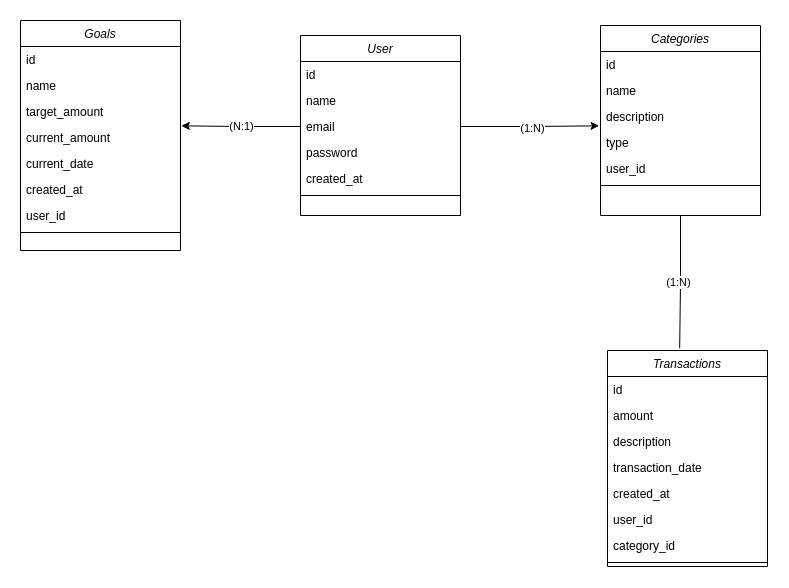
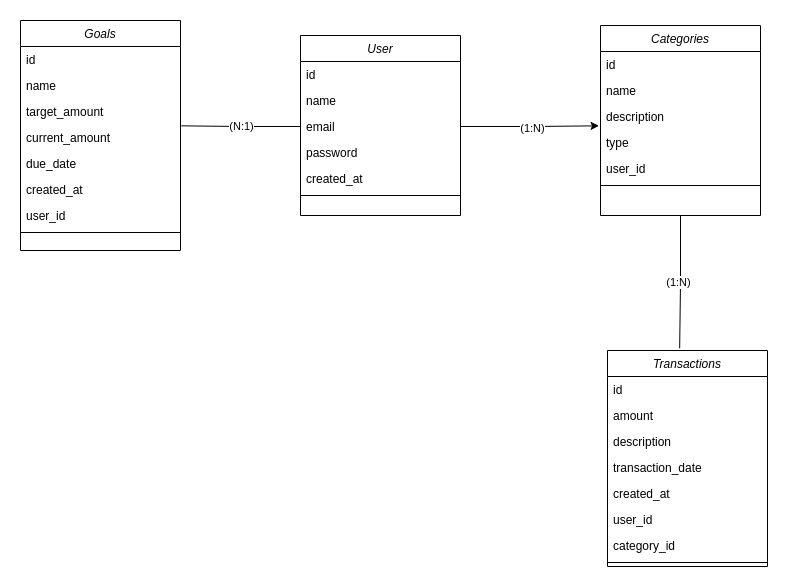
edge "email" -> "current_amount": arrowhead classic -> none
node "current_date": label "current_date" -> "due_date"
